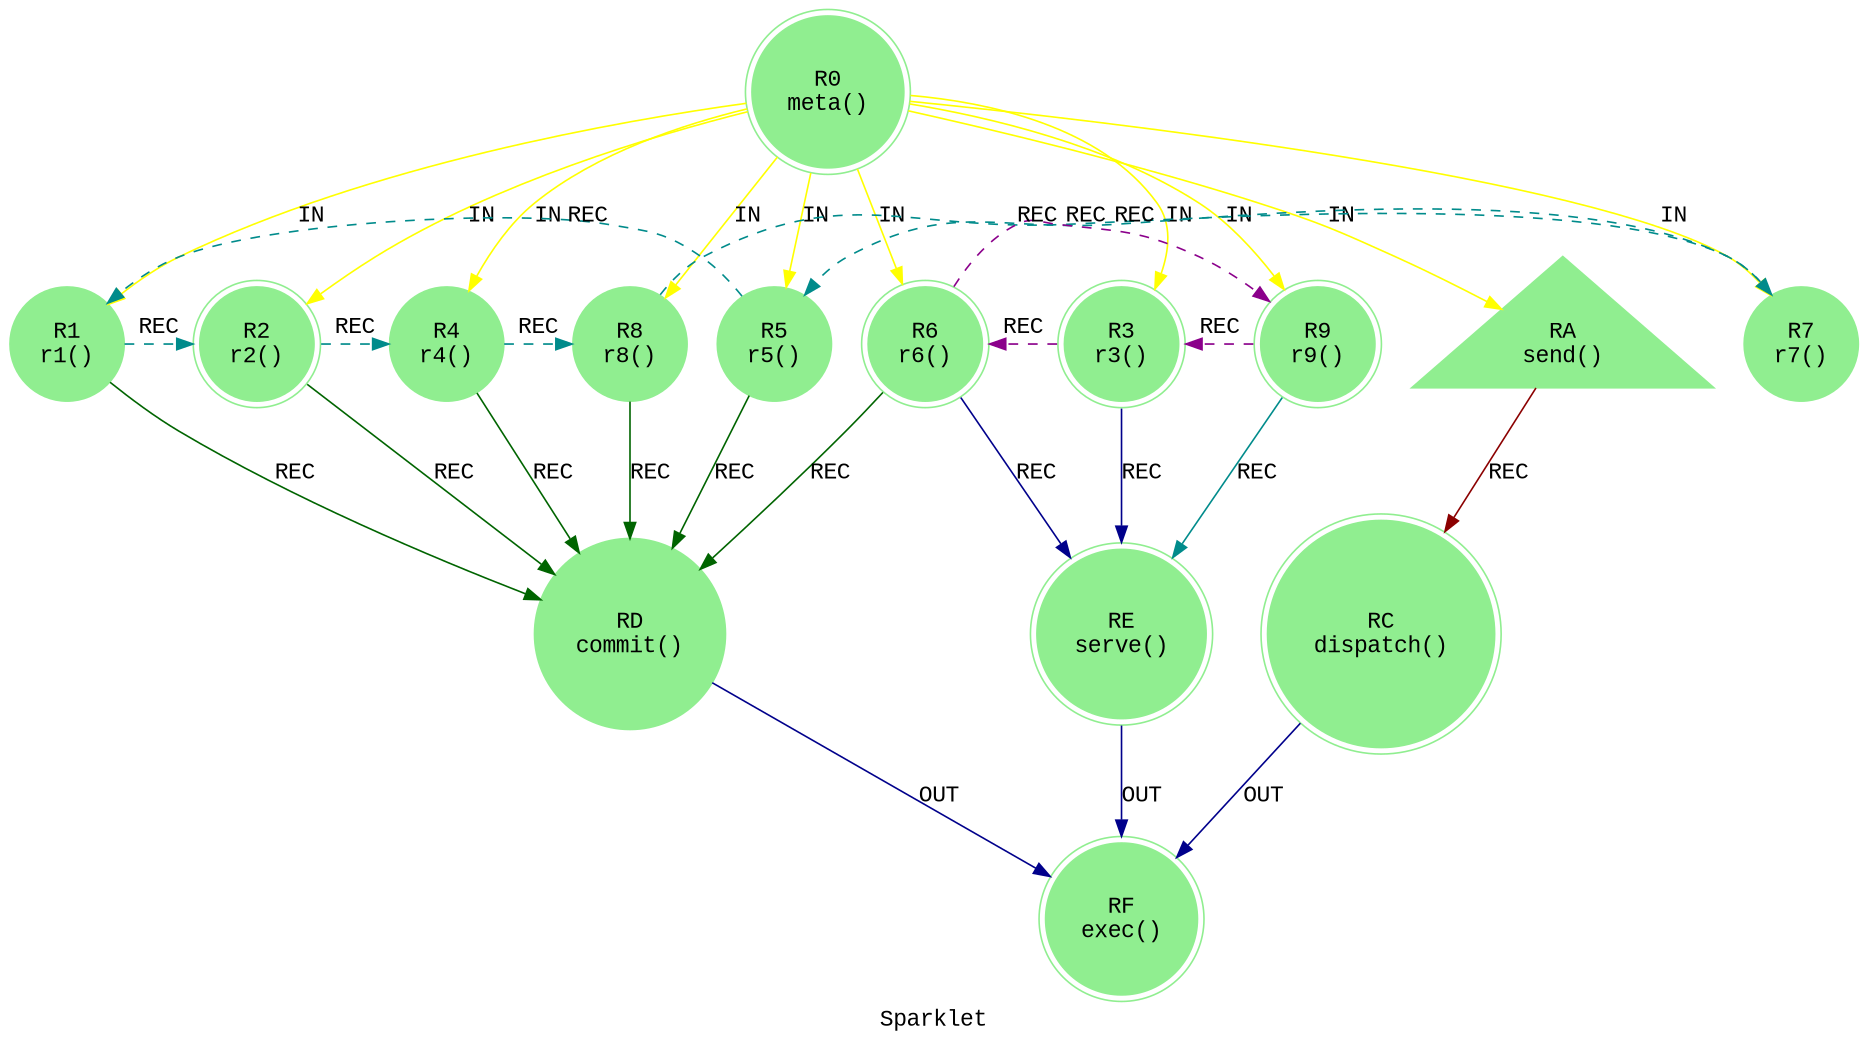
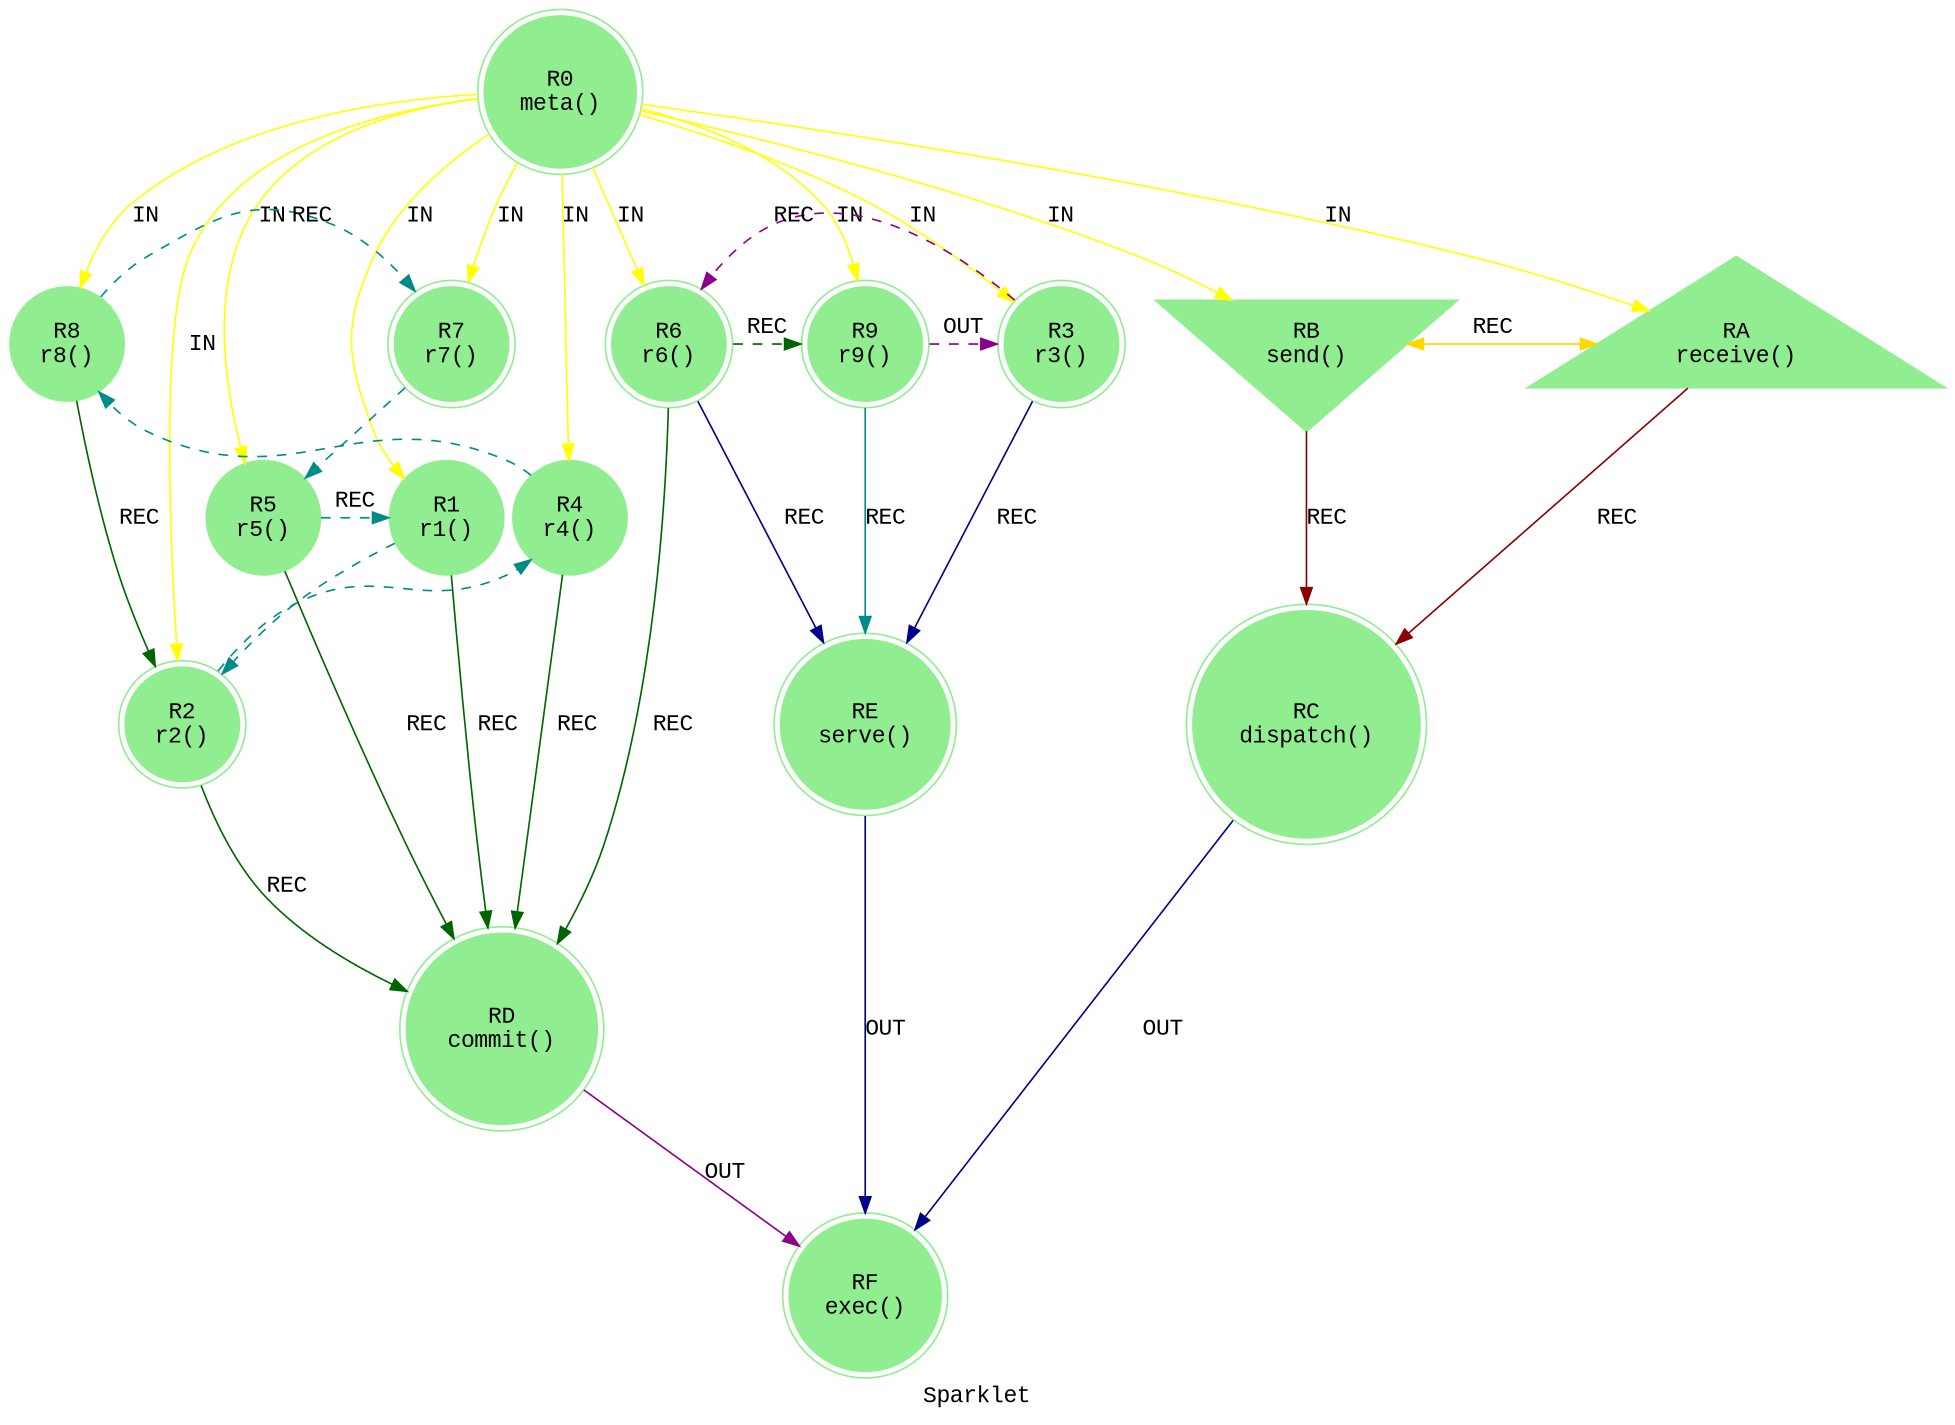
edge "R6 r6()" -> "R9 r9()": color darkmagenta -> darkgreen
edge "R9 r9()" -> "R3 r3()": label "REC" -> "OUT"
node "RB send()": added
node "RA send()": label "RA send()" -> "RA receive()"
node "R7 r7()": shape circle -> doublecircle
edge "R8 r8()" -> "RD commit()": now "R8 r8()" -> "R2 r2()"
node "RD commit()": shape circle -> doublecircle
edge "RD commit()" -> "RF exec()": color darkblue -> darkmagenta
